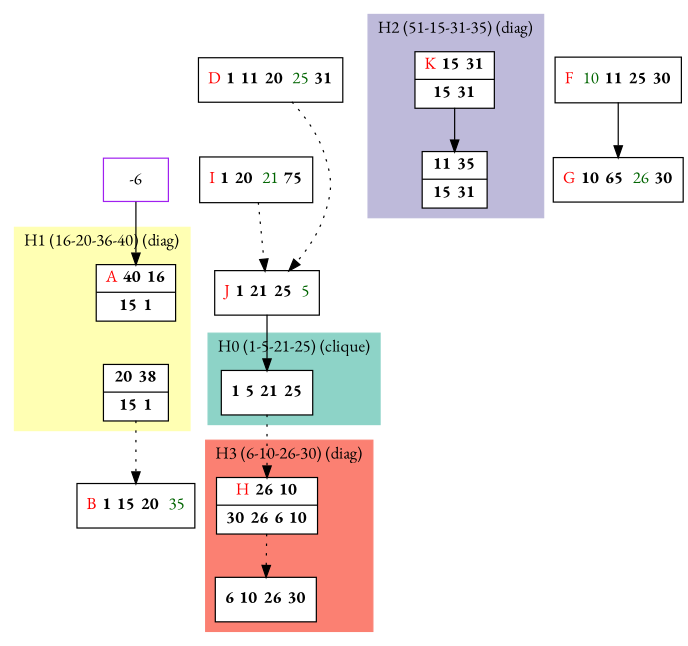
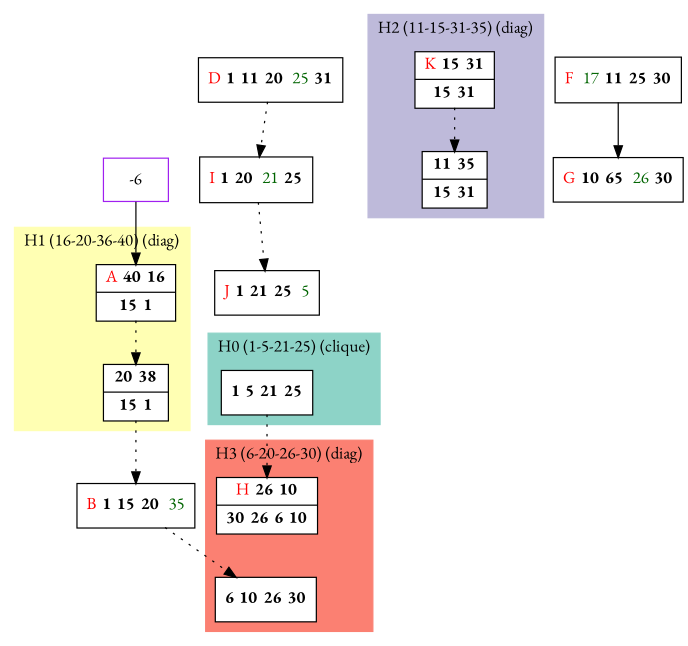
cluster "H2 (51-15-31-35) (diag)": label "H2 (51-15-31-35) (diag)" -> "H2 (11-15-31-35) (diag)"
node "F": text "10" -> "17"
edge "K" -> "11": style solid -> dotted
node "I": text "75" -> "25"
edge "D" -> "J": now "D" -> "I"
edge "A" -> "20": added
edge "J" -> "1": removed
cluster "H3 (6-10-26-30) (diag)": label "H3 (6-10-26-30) (diag)" -> "H3 (6-20-26-30) (diag)"
edge "H" -> "6": now "B" -> "6"
